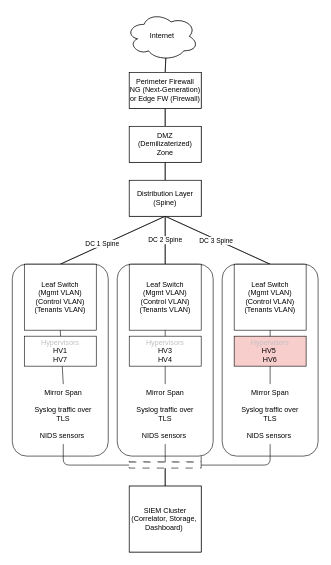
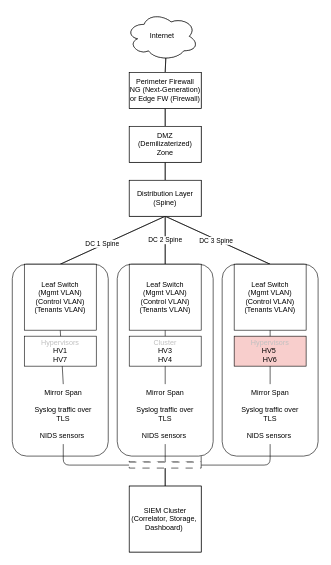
node "Hypervisors HV3 HV4": label "Hypervisors HV3 HV4" -> "Cluster HV3 HV4"
